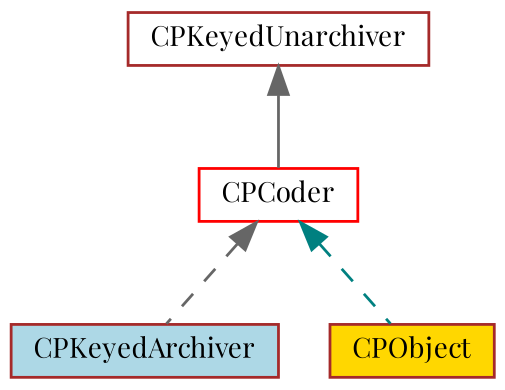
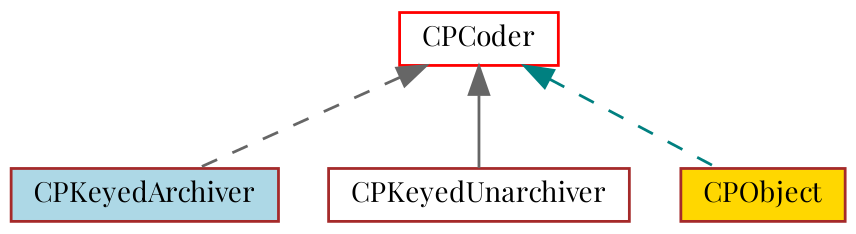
edge "CPCoder" -> "CPKeyedUnarchiver": reversed
